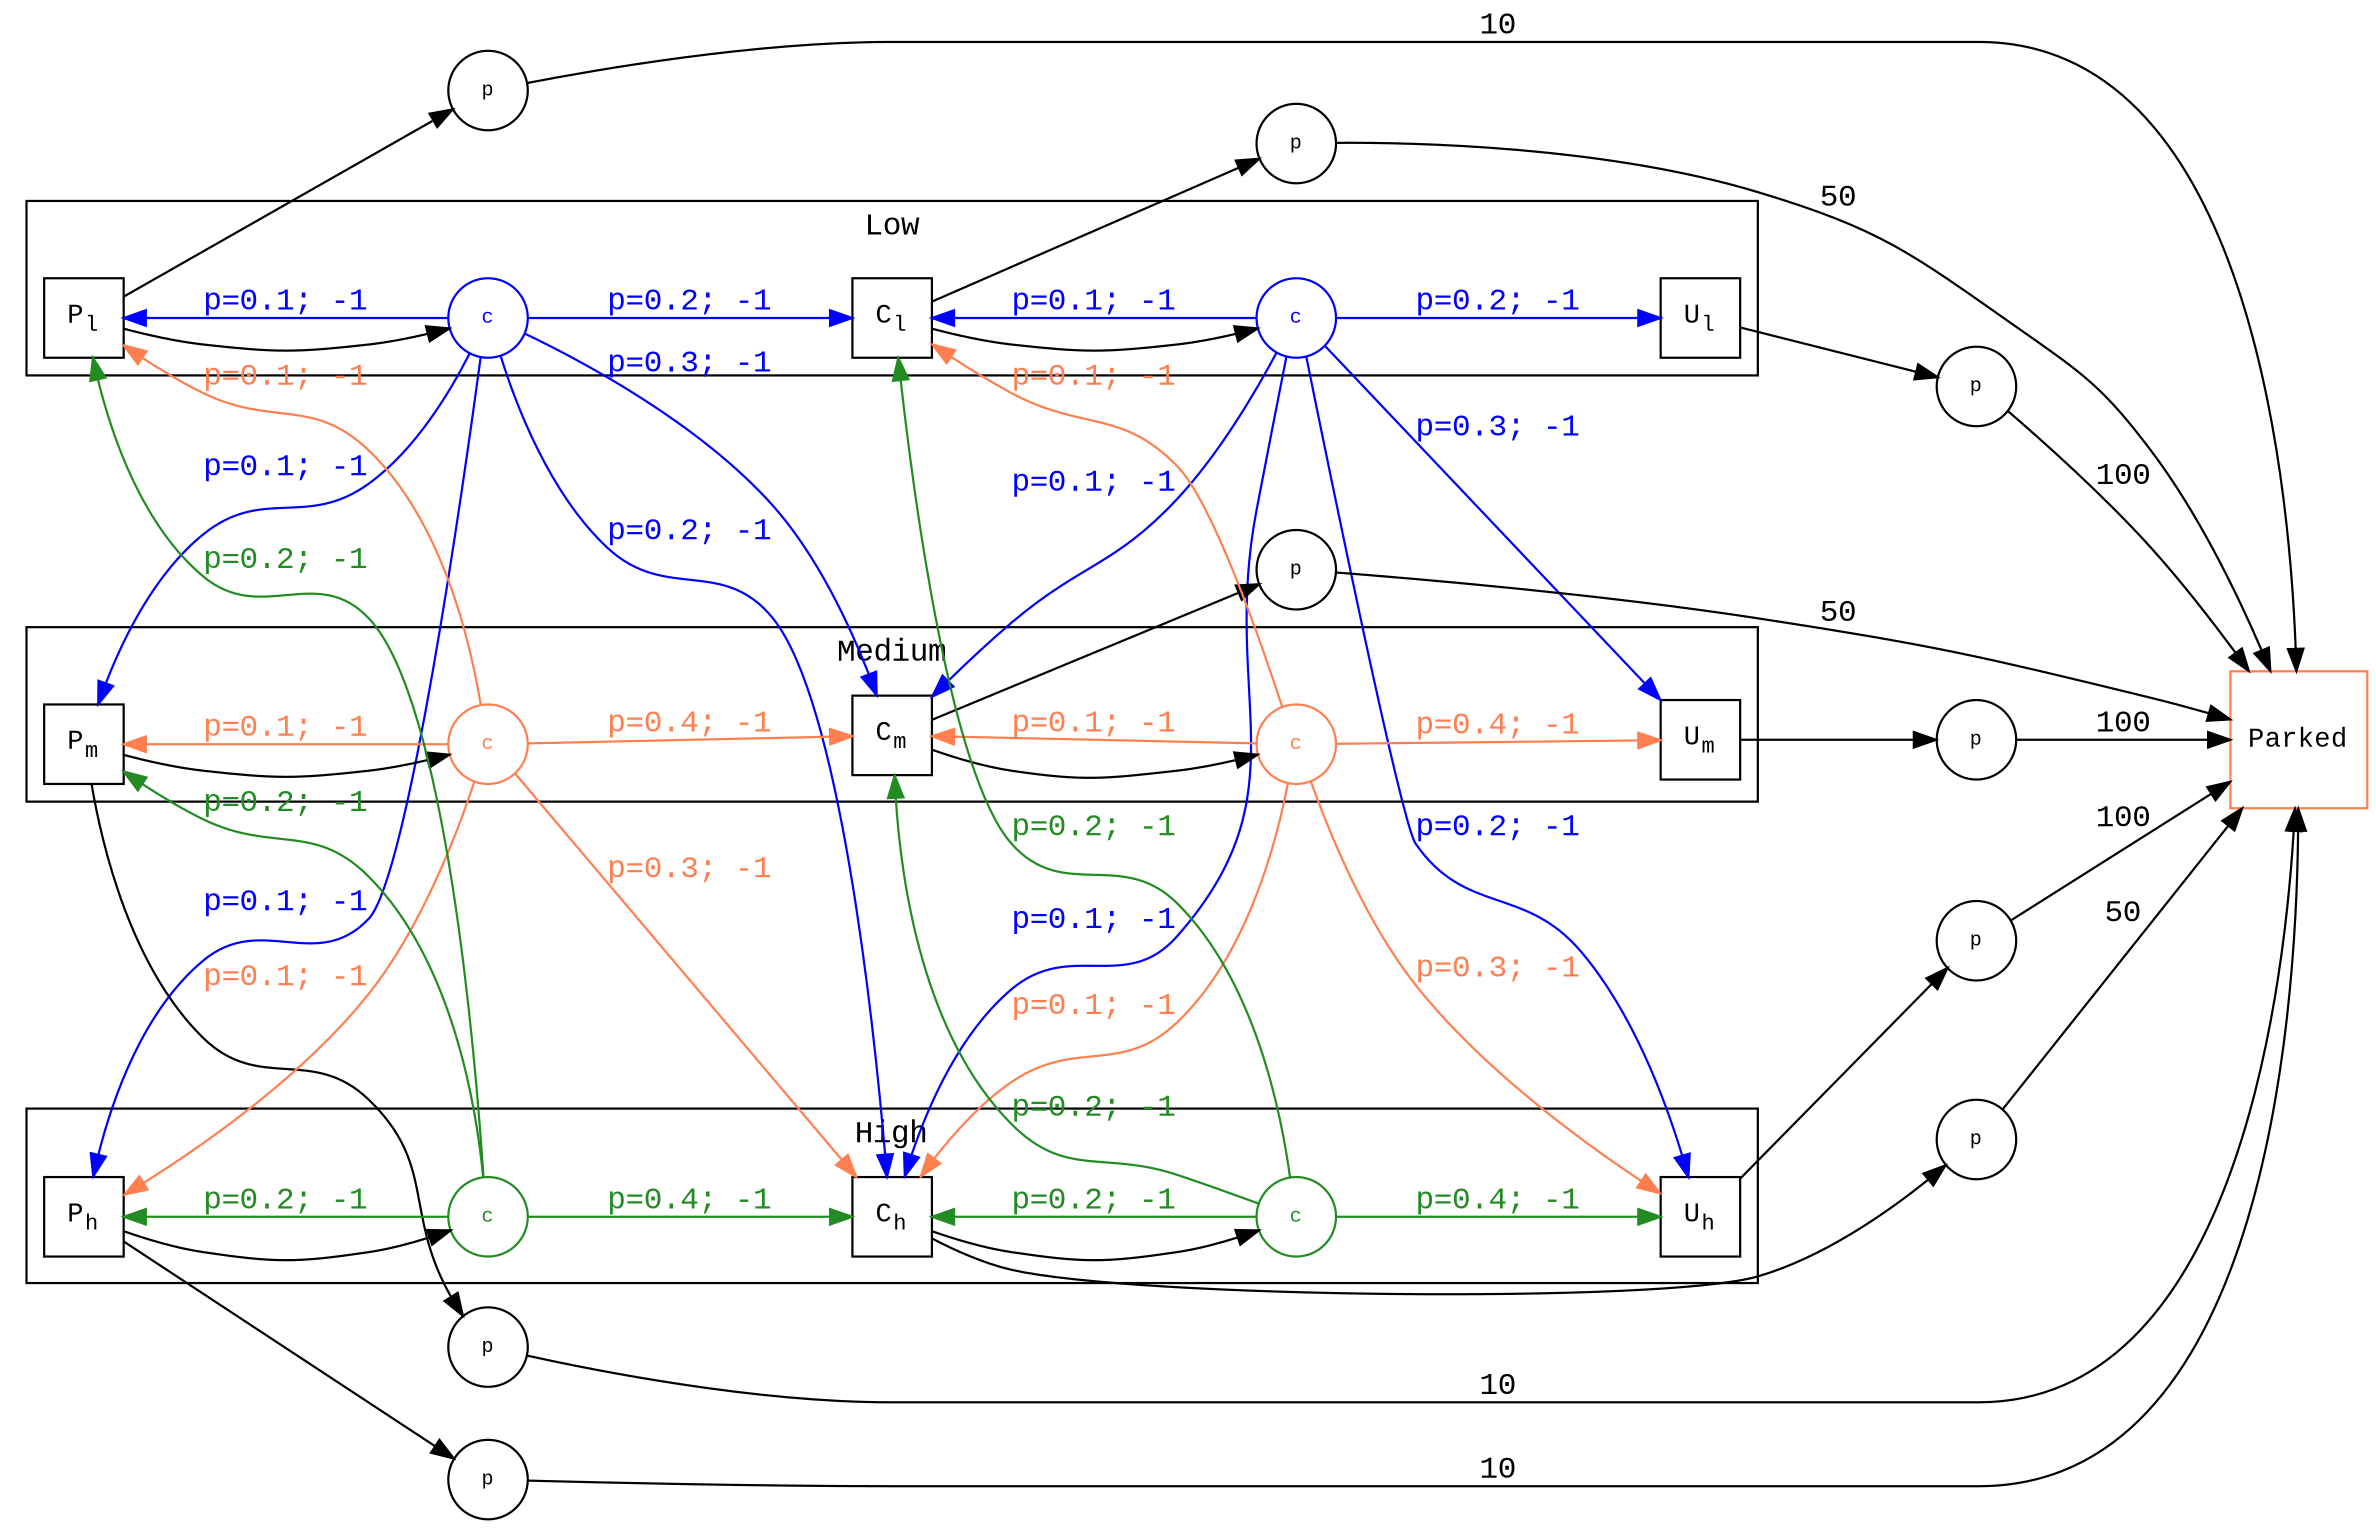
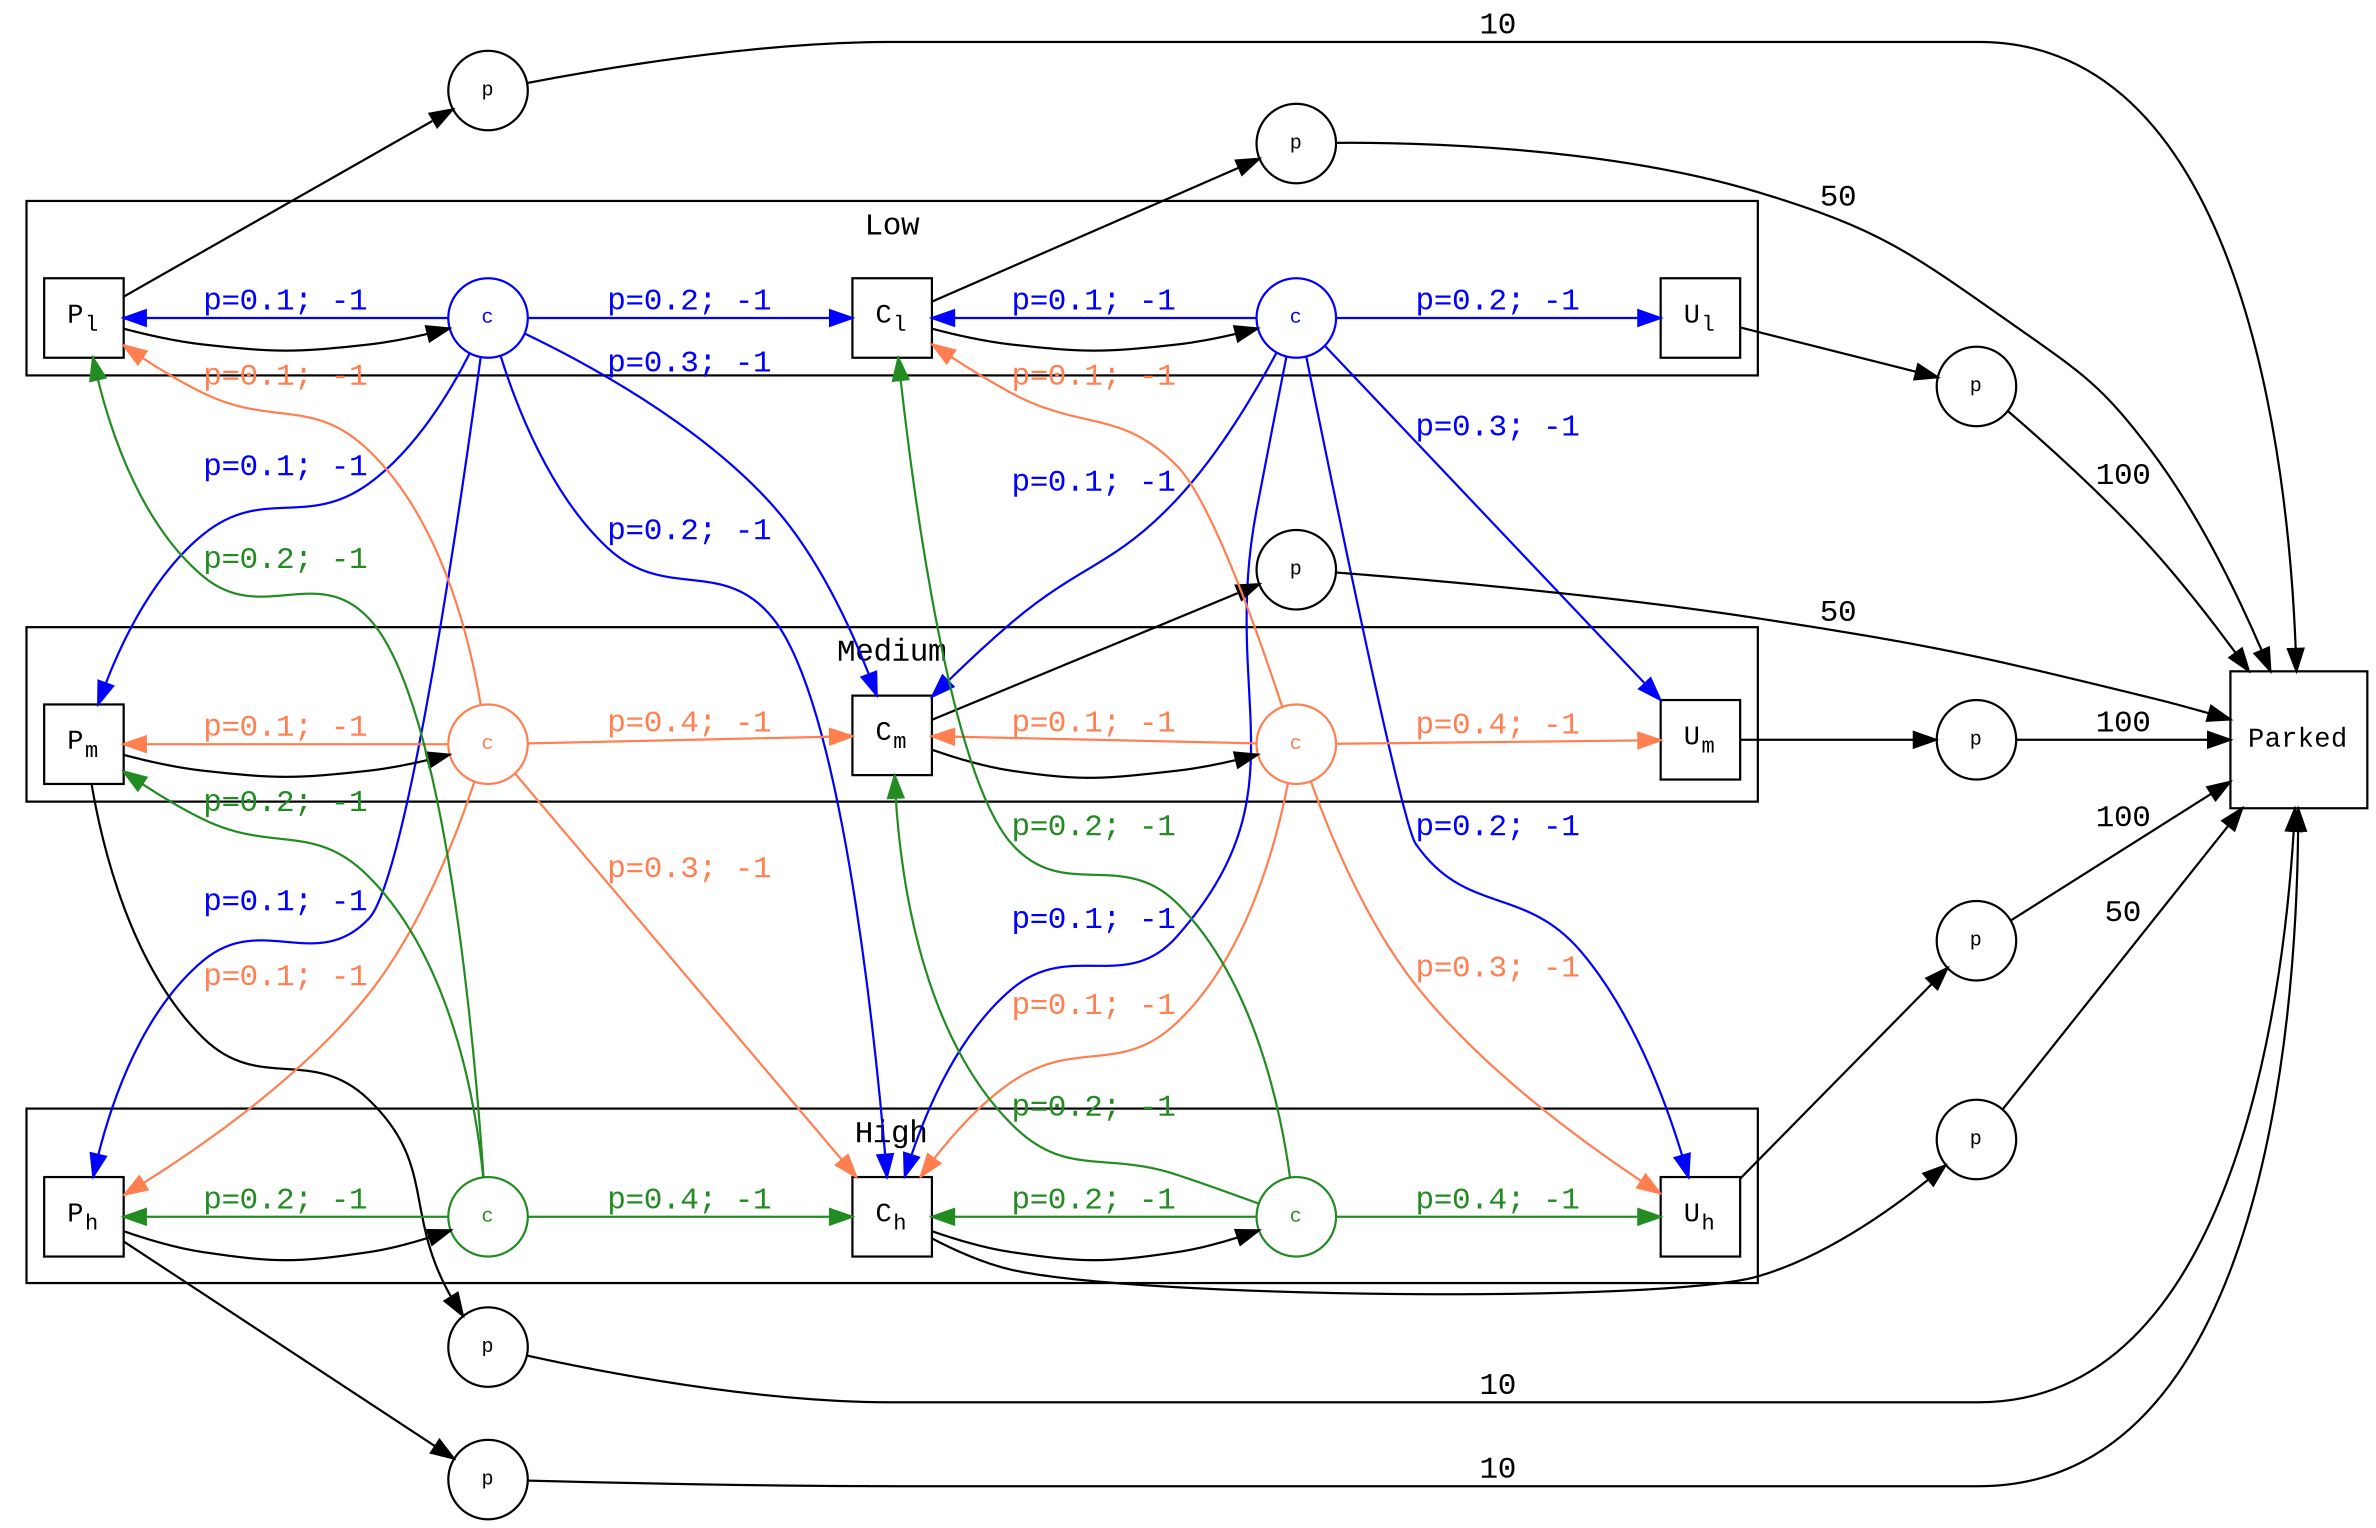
node "Parked": color coral -> black
